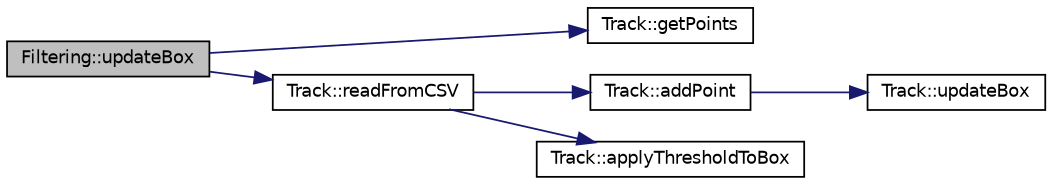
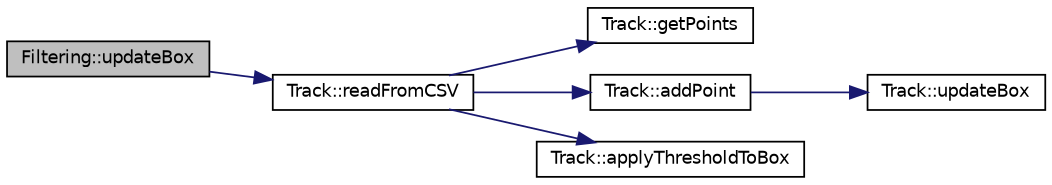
edge "Filtering::updateBox" -> "Track::getPoints": now "Track::readFromCSV" -> "Track::getPoints"
